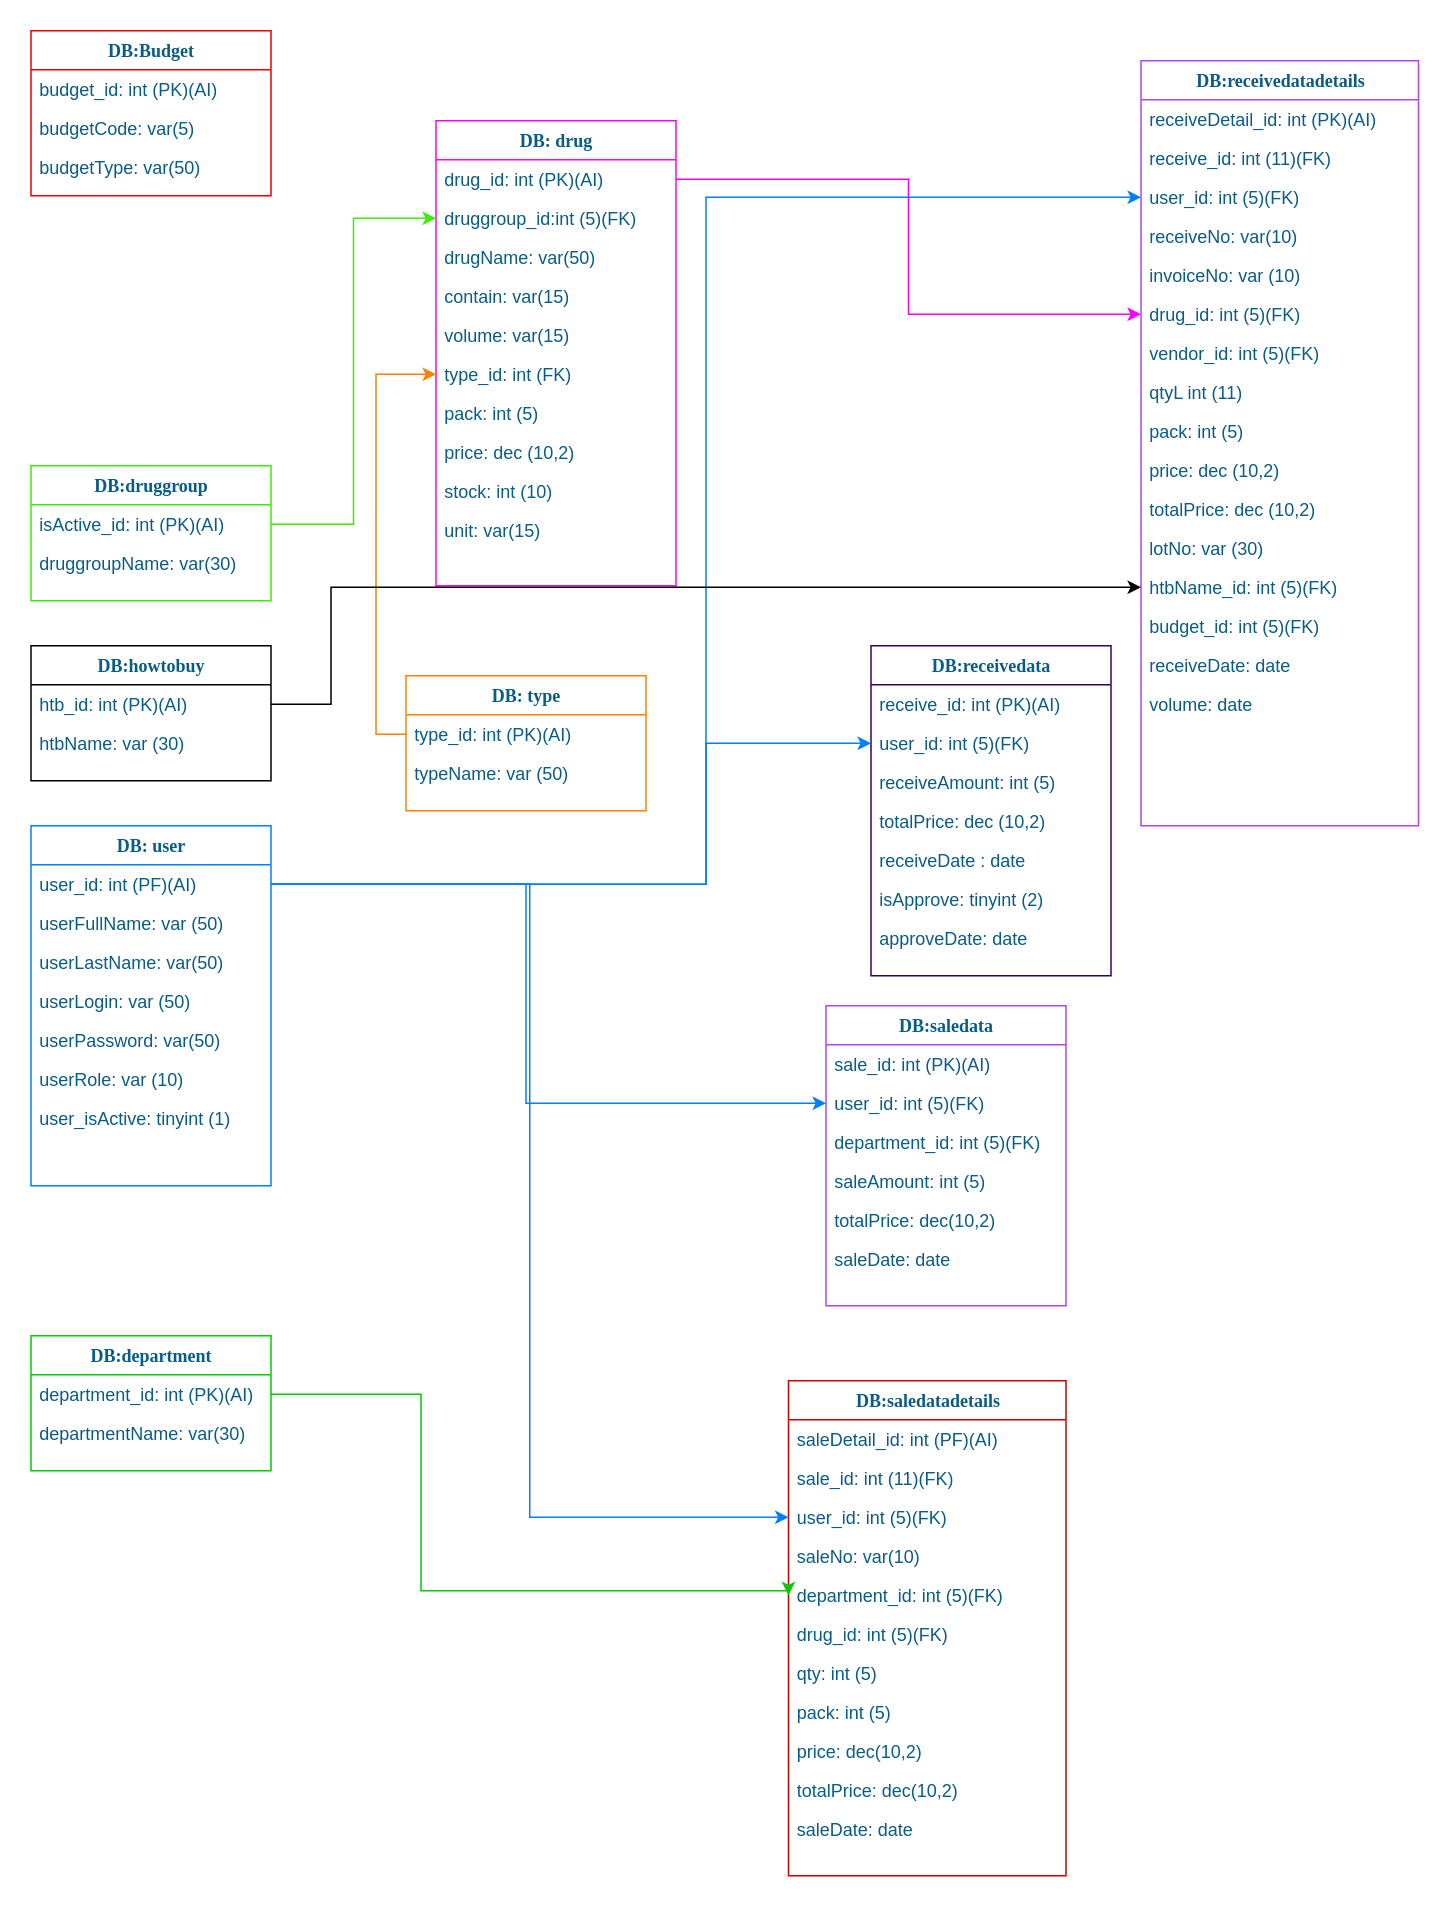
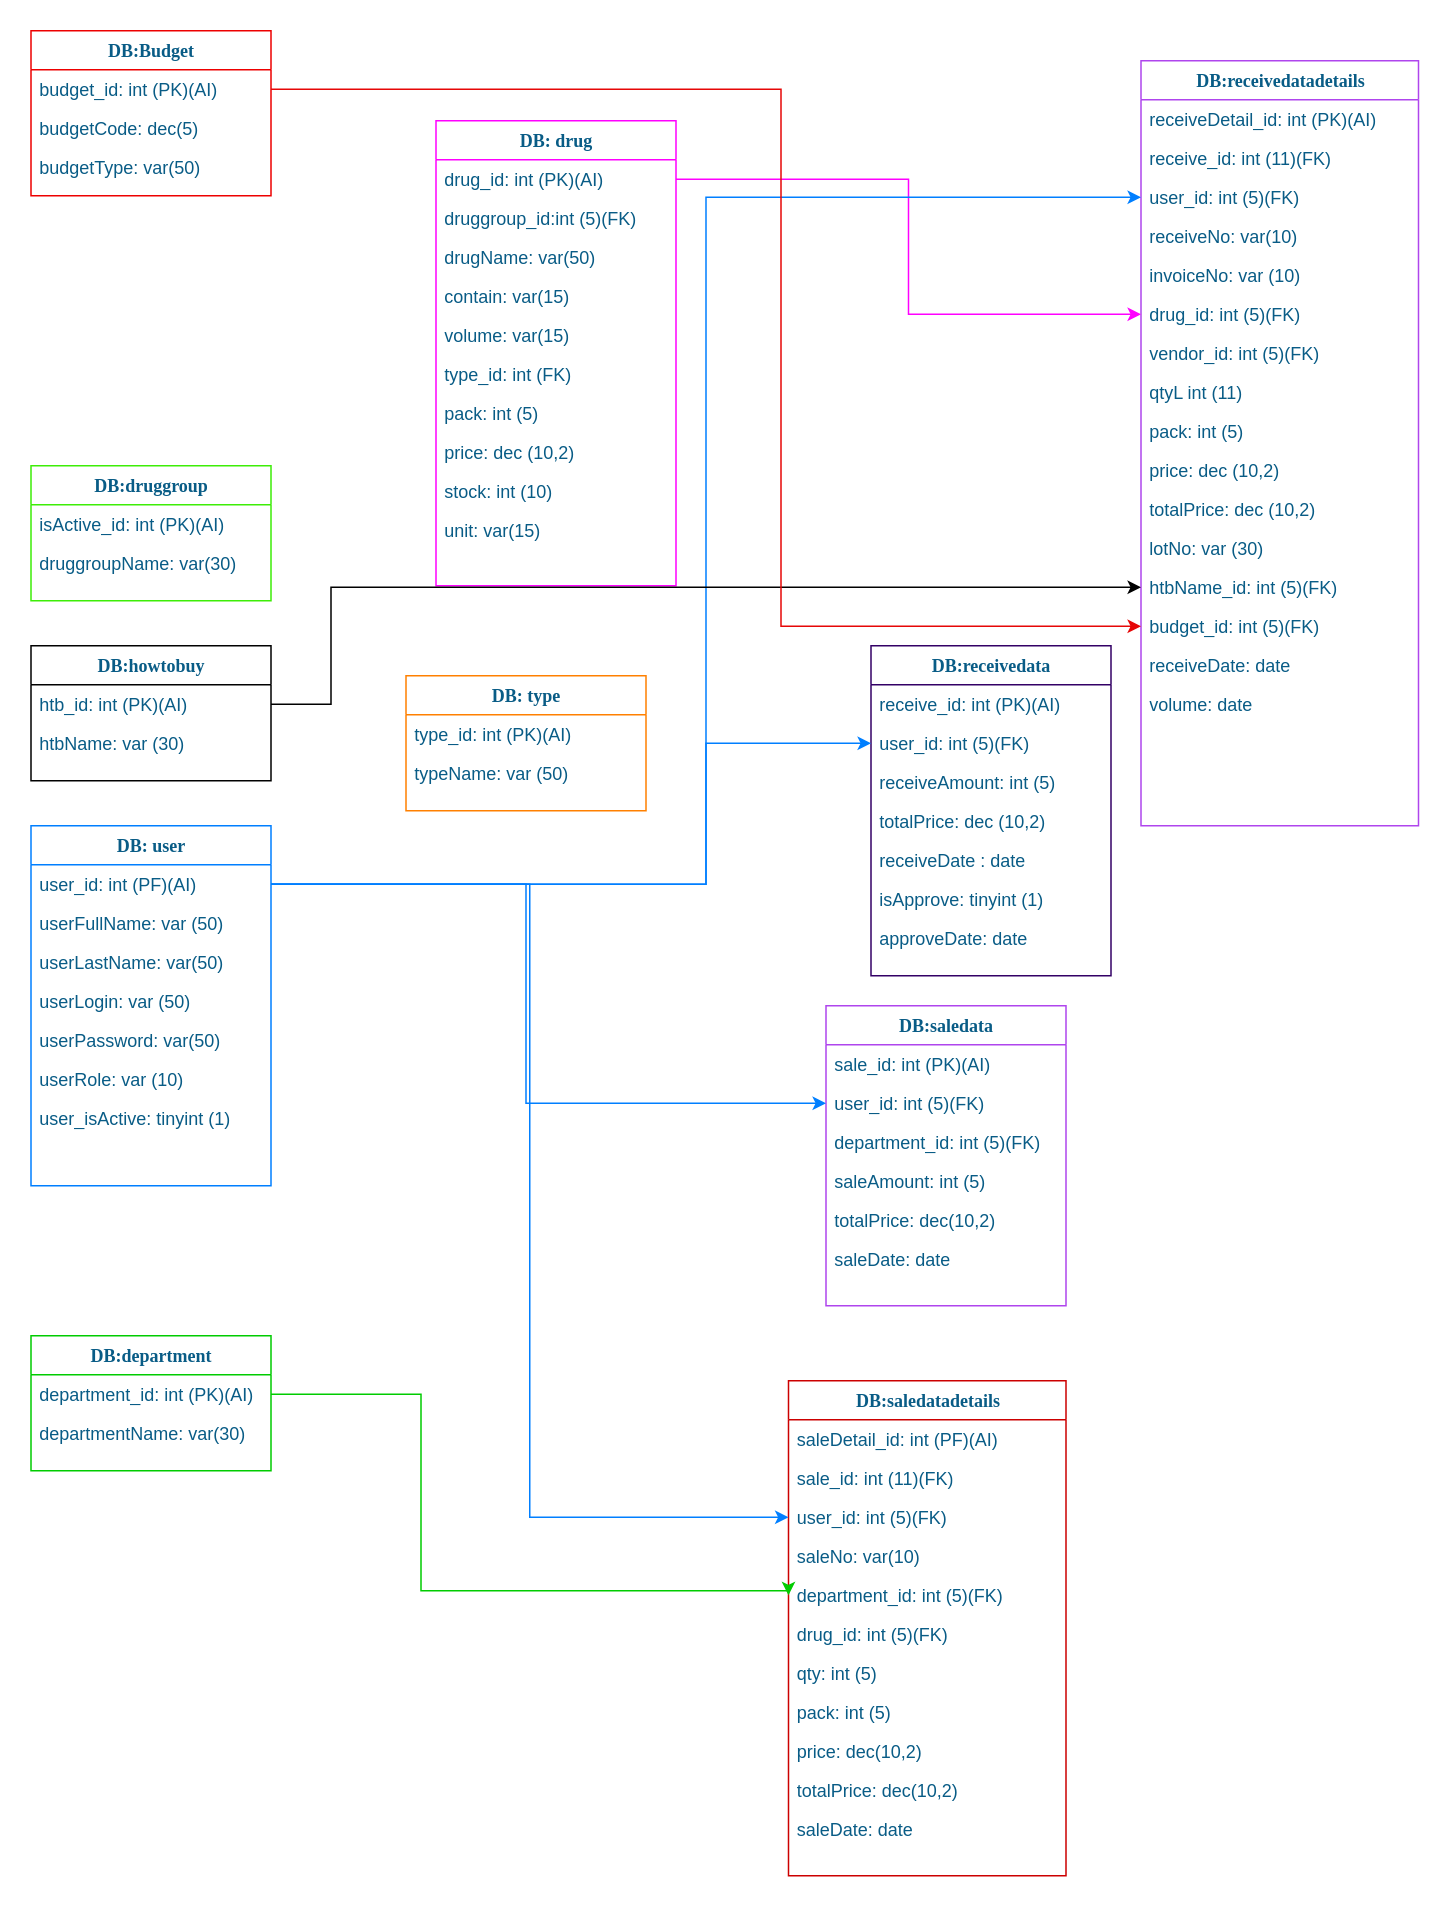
node "budgetCode: var(5)": label "budgetCode: var(5)" -> "budgetCode: dec(5)"
edge "budget_id: int (PK)(AI)" -> "budget_id: int (5)(FK)": added
edge "isActive_id: int (PK)(AI)" -> "druggroup_id:int (5)(FK)": removed
edge "type_id: int (PK)(AI)" -> "type_id: int (FK)": removed
node "isApprove: tinyint (2)": label "isApprove: tinyint (2)" -> "isApprove: tinyint (1)"
